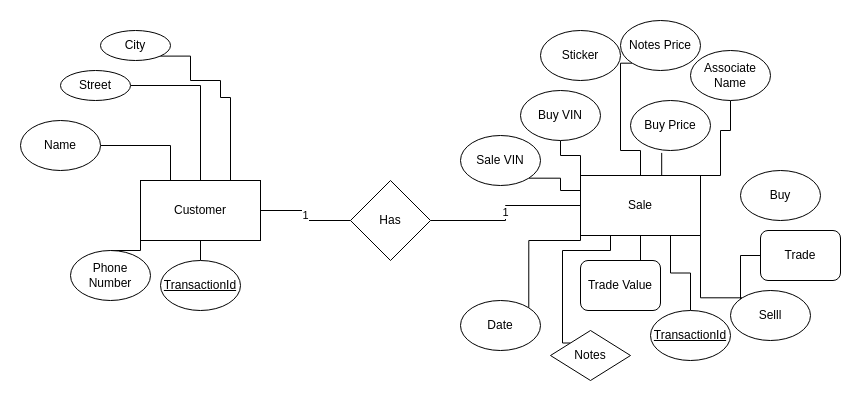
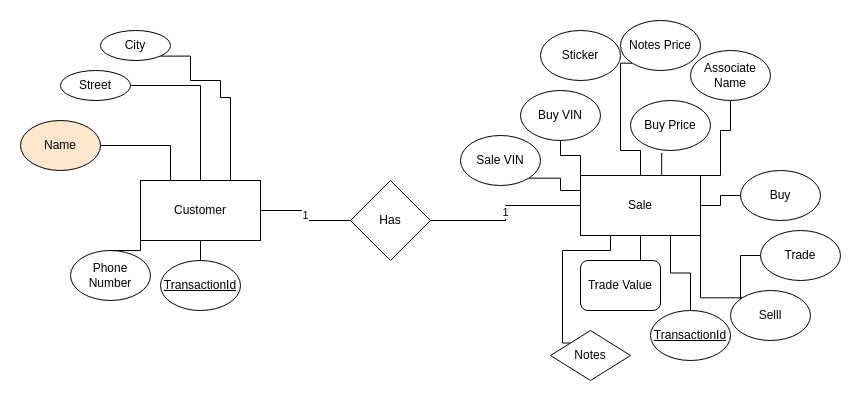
node "Name": fillcolor #ffffff -> #ffe6cc
edge "Buy" -- "Sale": added
edge "Sale" -- "Date": removed
node "Trade": shape rounded rectangle -> ellipse
node "Date": removed
